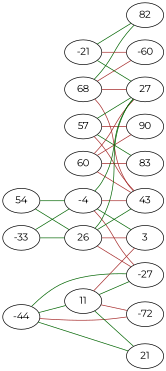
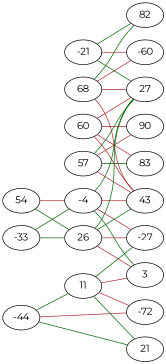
edge "54" -- "-4": color darkgreen -> brown
edge "-27" -- "-44": removed
